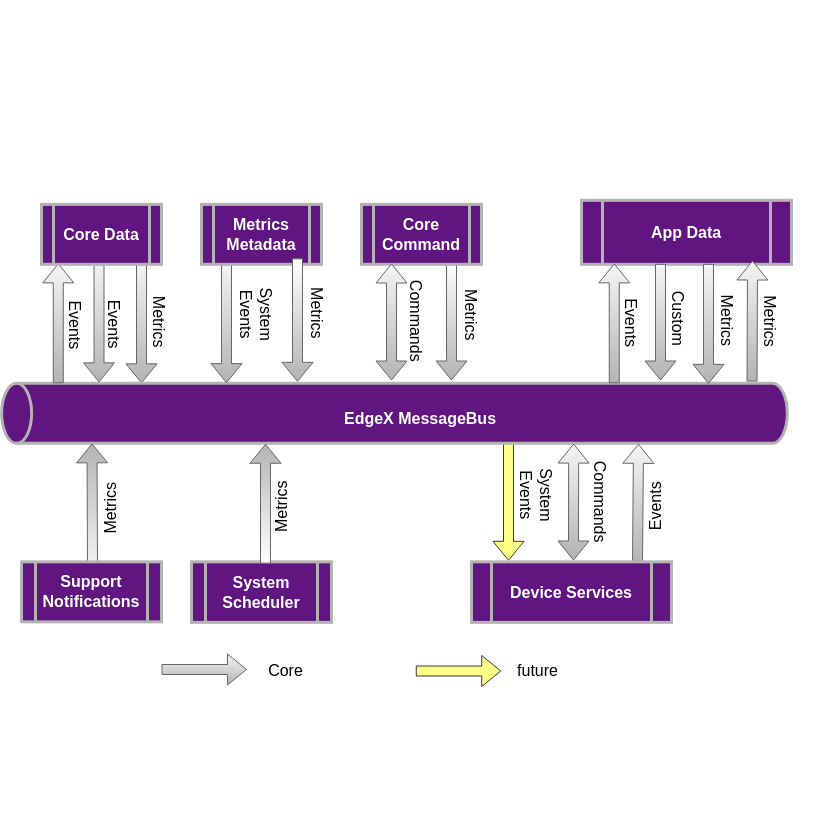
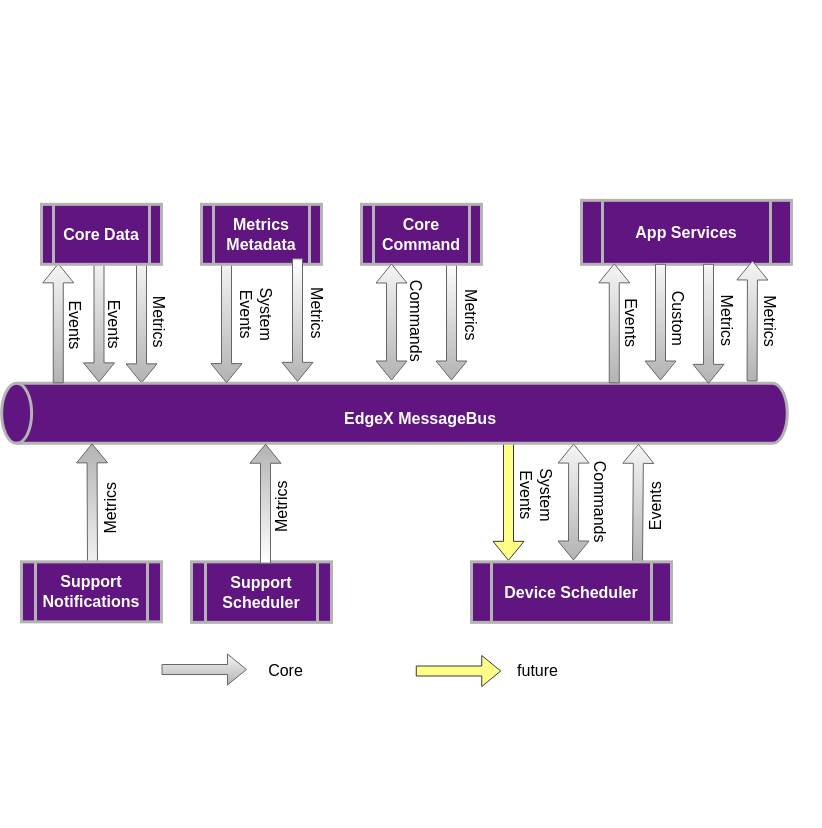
node "App Data": label "App Data" -> "App Services"
node "System Scheduler": label "System Scheduler" -> "Support Scheduler"
node "Device Services": label "Device Services" -> "Device Scheduler"
